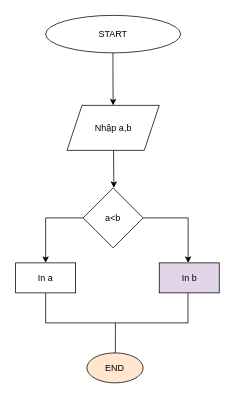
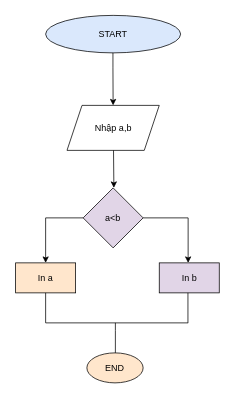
node "START": fillcolor #ffffff -> #dae8fc
node "a<b": fillcolor #ffffff -> #e1d5e7
node "In a": fillcolor #ffffff -> #ffe6cc
